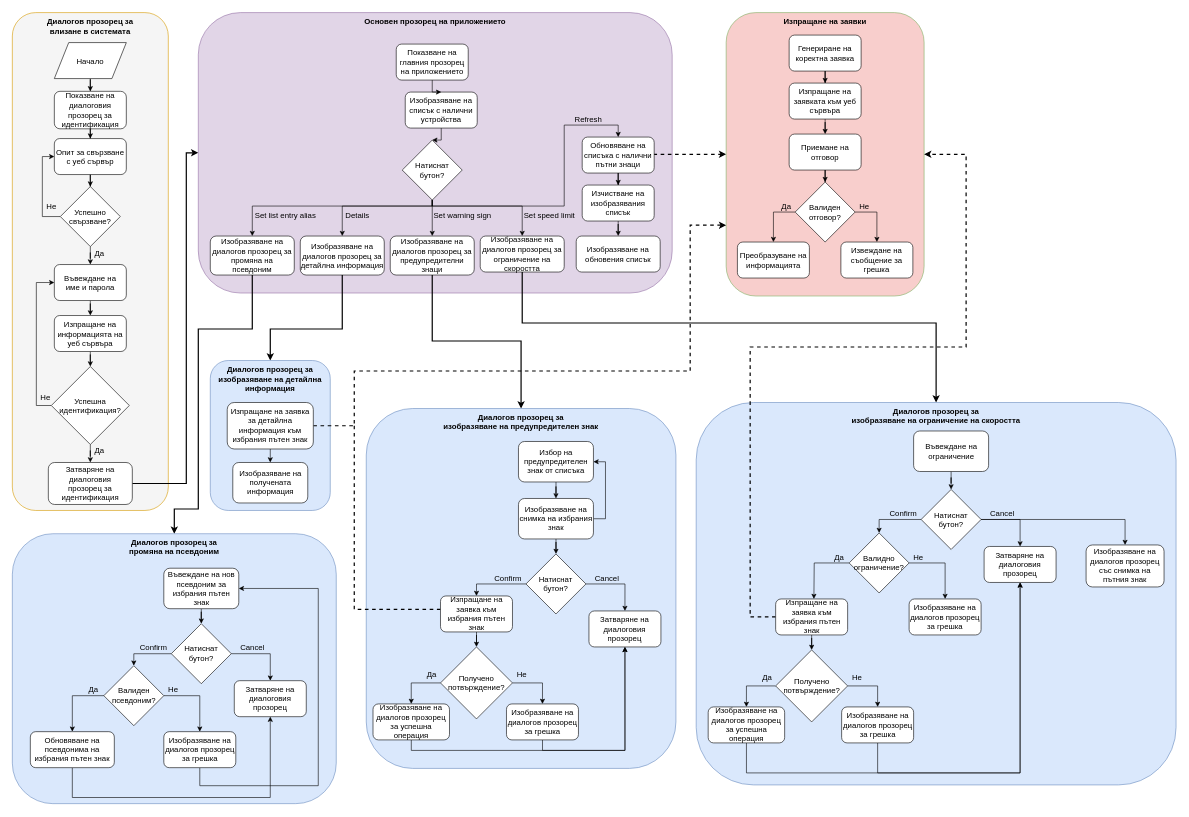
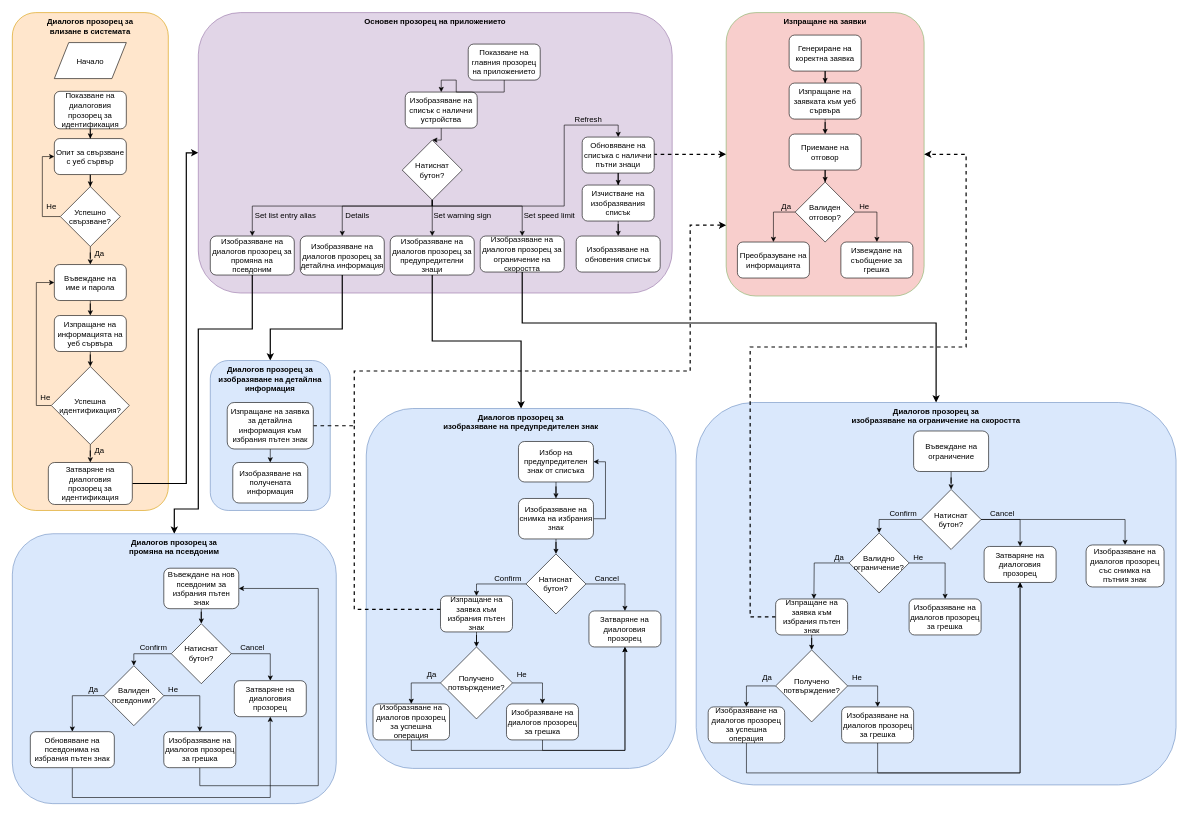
node "Показване на главния прозорецна приложението": moved (432, 62) -> (504, 62)
edge "Начало" -> "Показване на диалоговия прозорец за идентификация": removed
node "Диалогов прозорец завлизане в системата": fillcolor #f5f5f5 -> #ffe6cc
